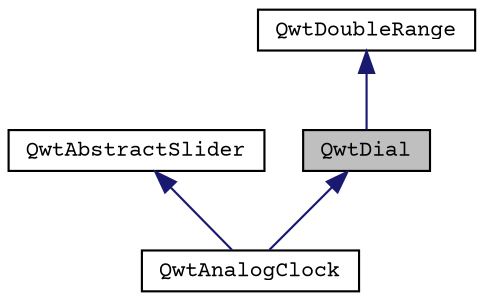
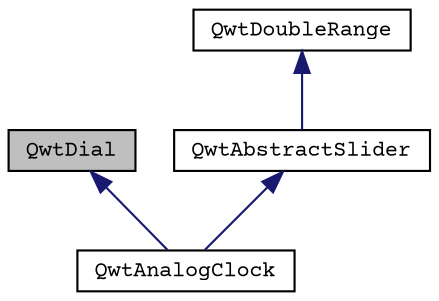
edge "QwtDial" -> "QwtDoubleRange": now "QwtAbstractSlider" -> "QwtDoubleRange"
